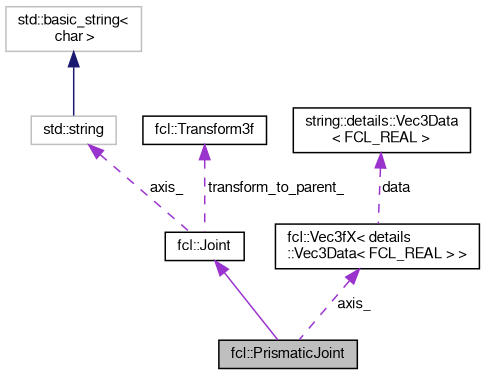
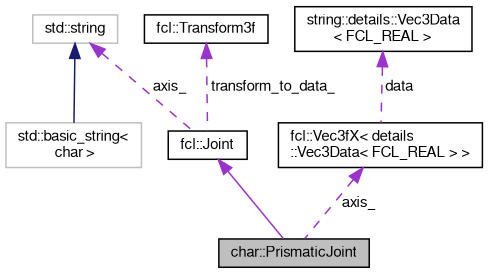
edge "std::string" -> "std::basic_string< char >": reversed
edge "fcl::Joint" -> "fcl::Transform3f": label " transform_to_parent_" -> " transform_to_data_"
node "fcl::PrismaticJoint": label "fcl::PrismaticJoint" -> "char::PrismaticJoint"
